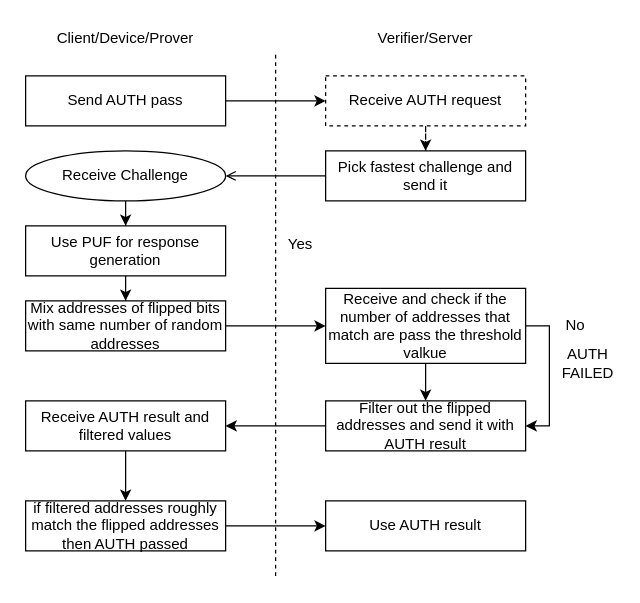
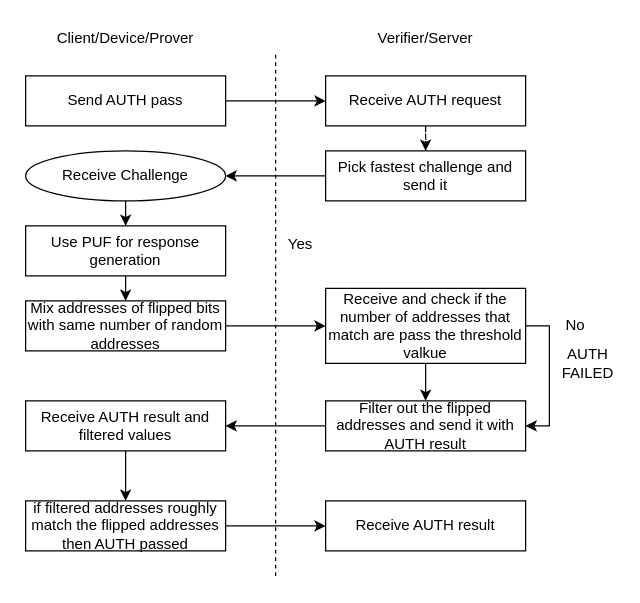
node "Receive AUTH request": style dashed -> solid
edge "Pick fastest challenge and send it" -> "Receive Challenge": arrowhead open -> classic
node "Use AUTH result": label "Use AUTH result" -> "Receive AUTH result"
